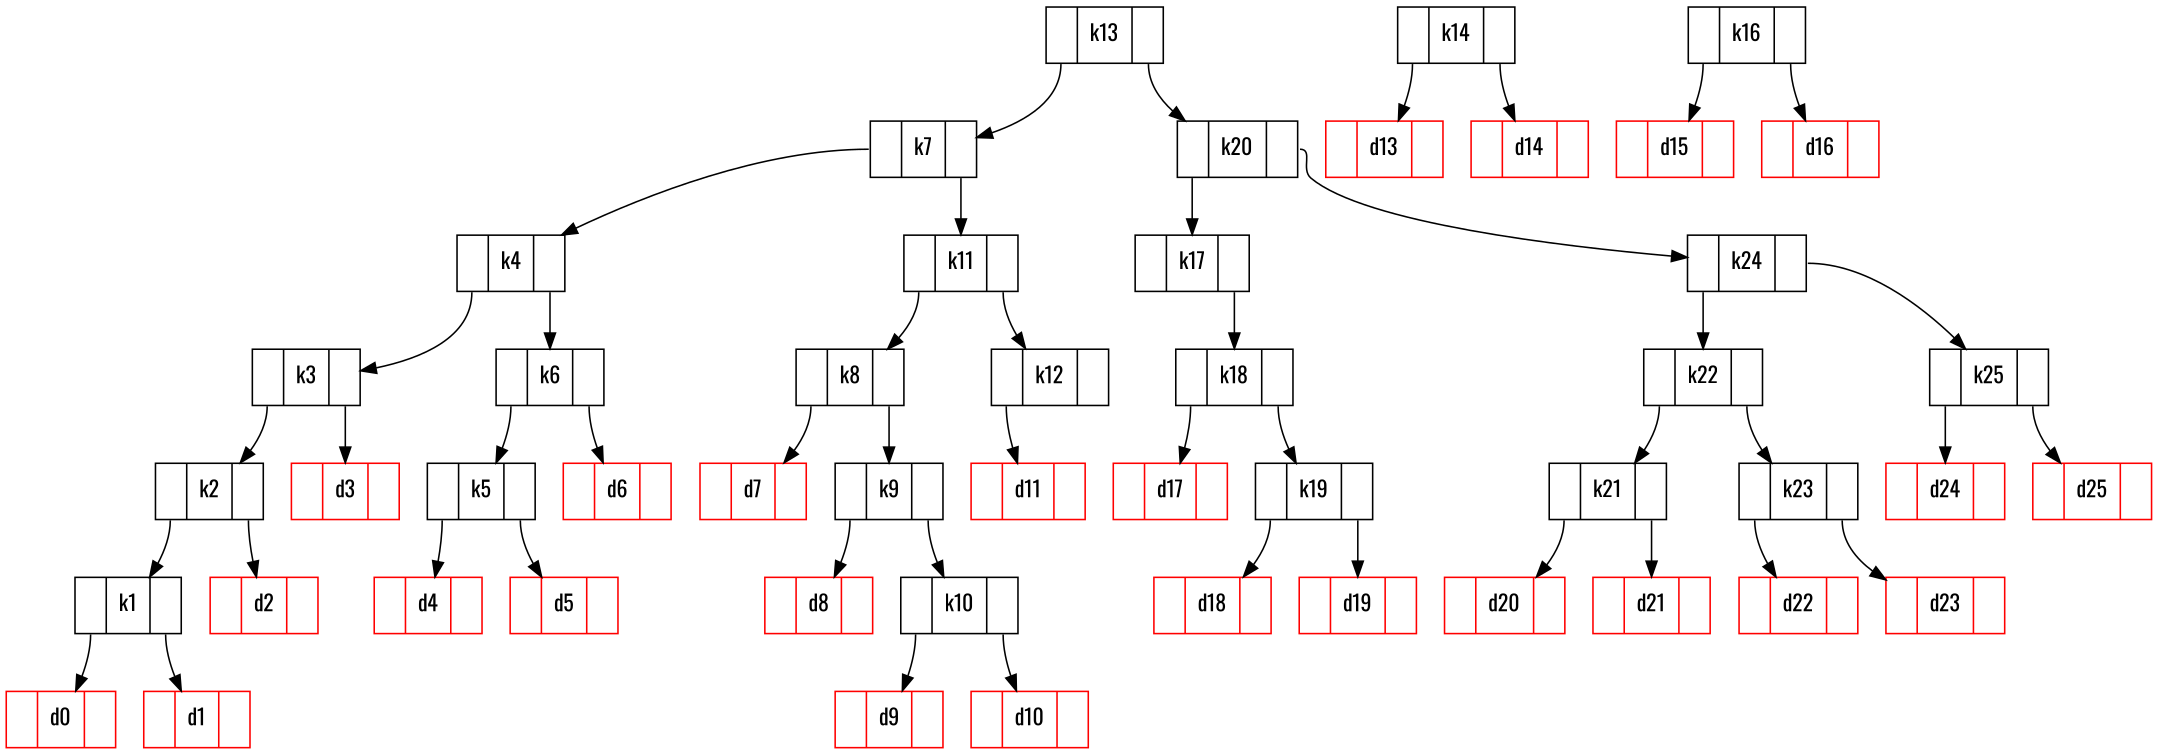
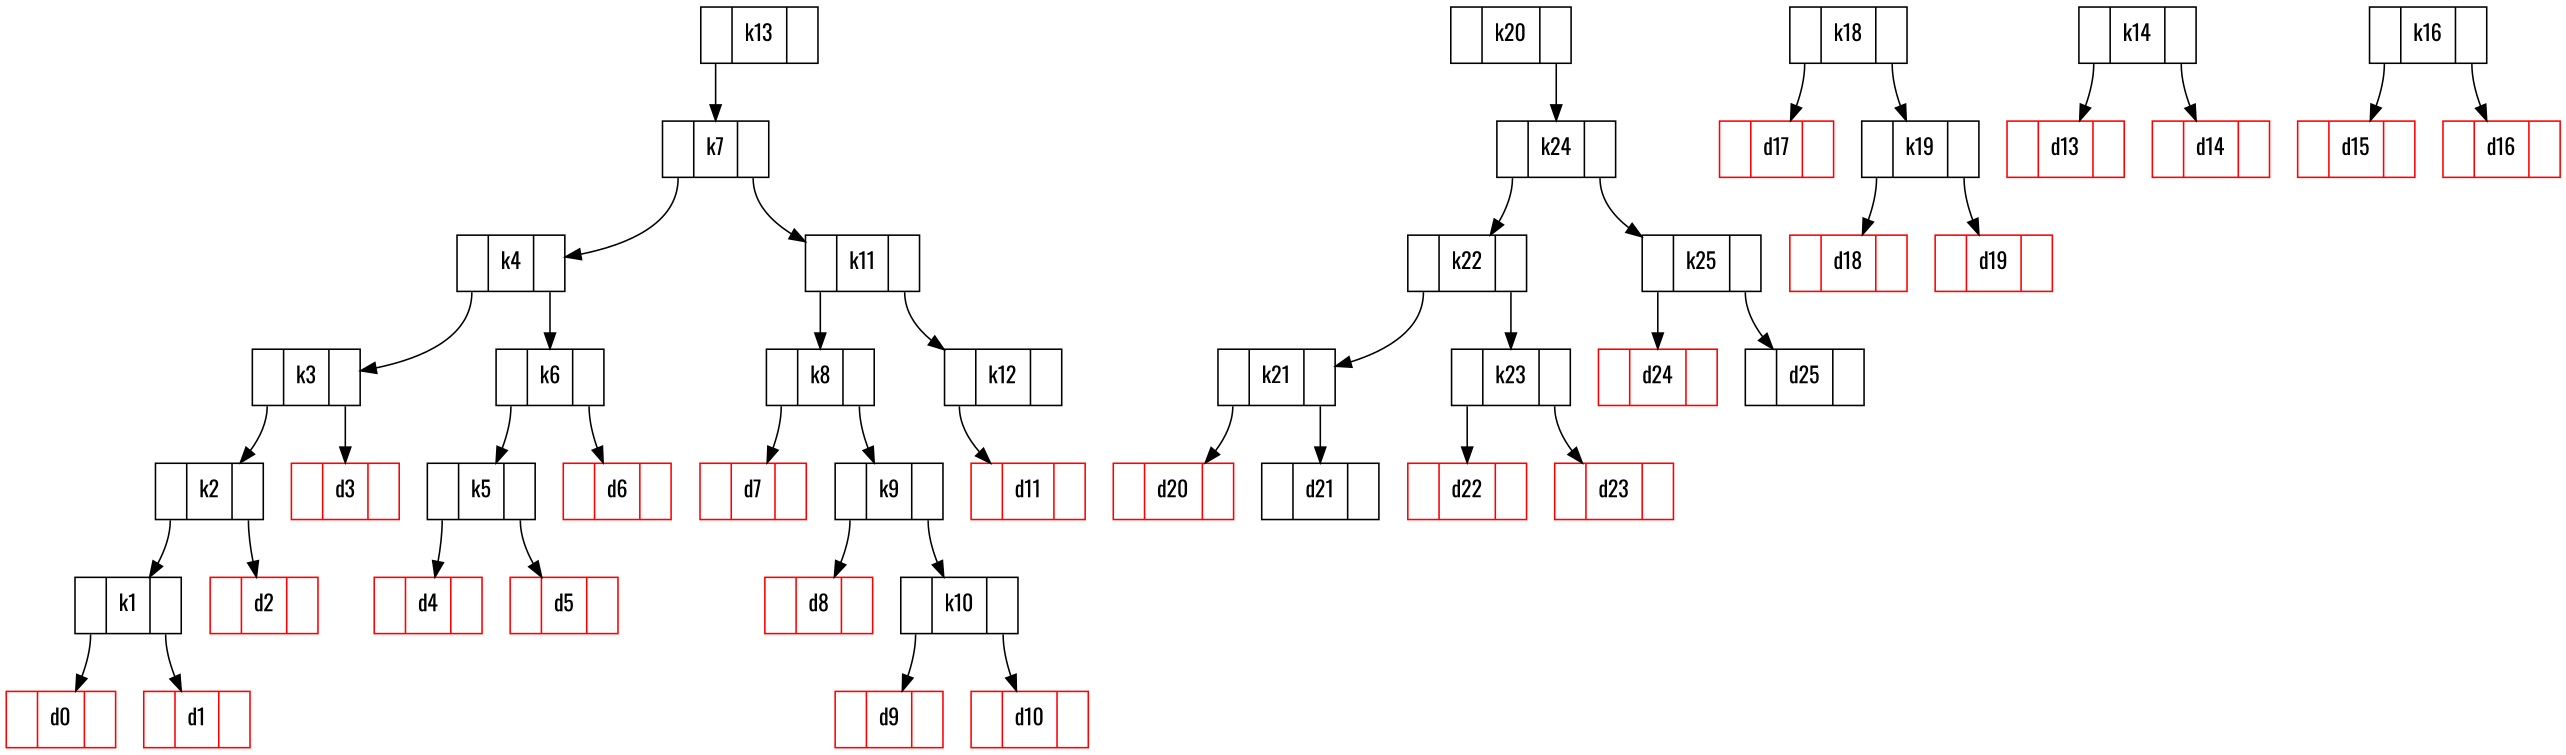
edge "k13" -> "k20": removed
node "k17": removed
node "d25": color Red -> black
node "d21": color Red -> black
